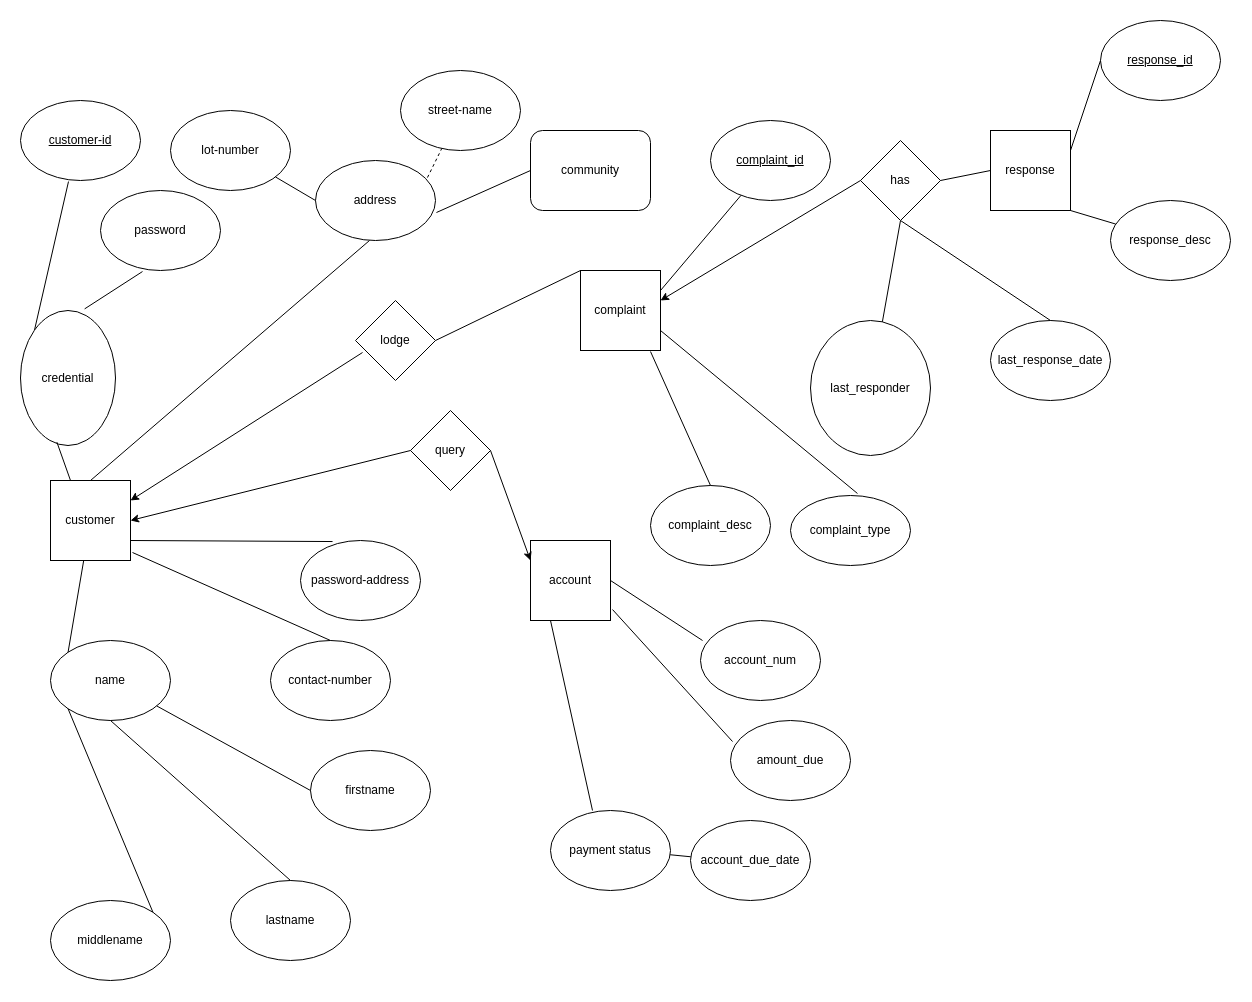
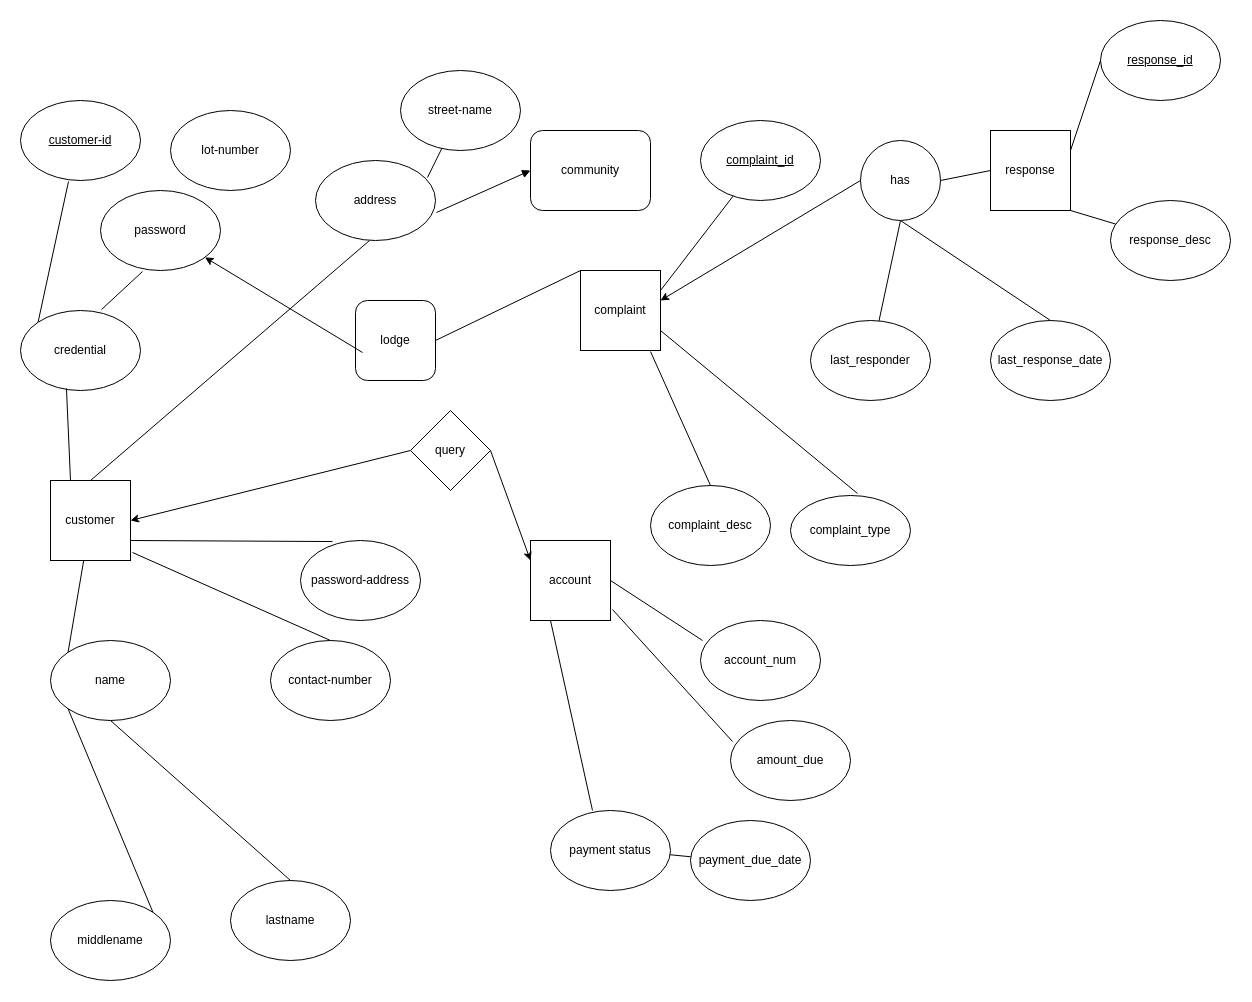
node "complaint_id": moved (771, 161) -> (761, 161)
edge "street-name" -- "address": style dashed -> solid
edge "community" -- "address": arrowhead none -> block
node "has": shape diamond -> ellipse
edge "lot-number" -- "address": removed
node "lodge": shape diamond -> rounded rectangle
node "credential": size 95x135 -> 120x80
node "last_responder": size 120x135 -> 120x80
edge "lodge" -> "customer": now "lodge" -> "password"
edge "name" -- "firstname": removed
node "firstname": removed
node "account_due_date": label "account_due_date" -> "payment_due_date"
